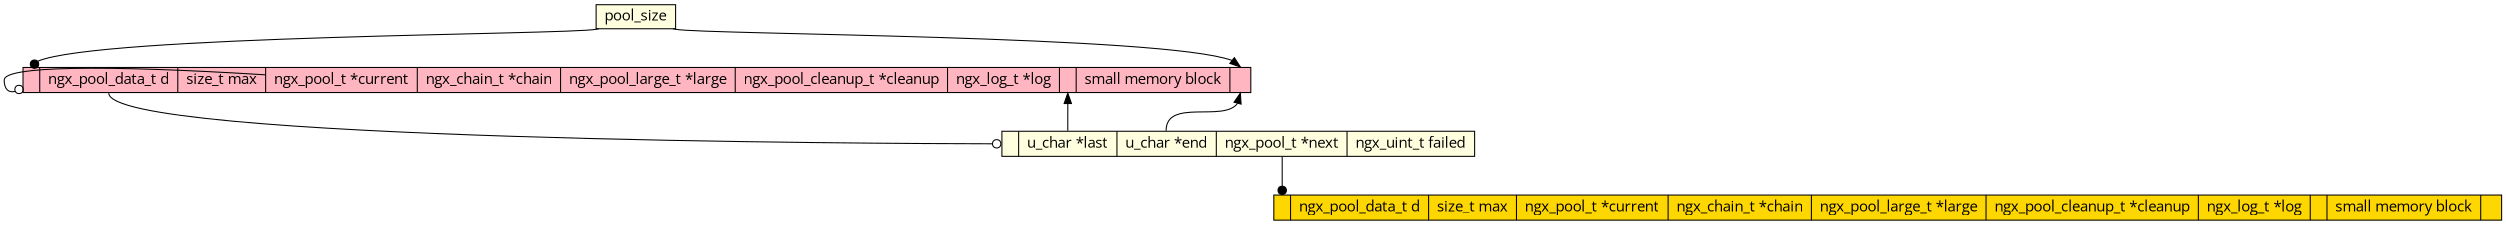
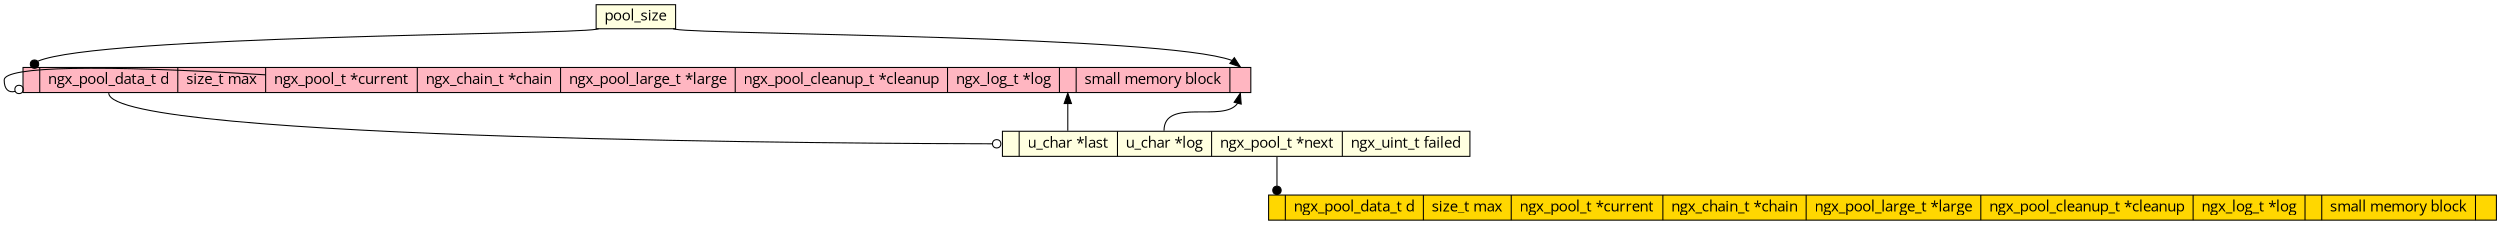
node "u_char *last": text "u_char *end" -> "u_char *log"
